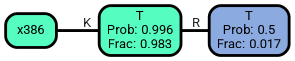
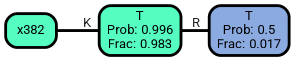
node "x386": label "x386" -> "x382"
